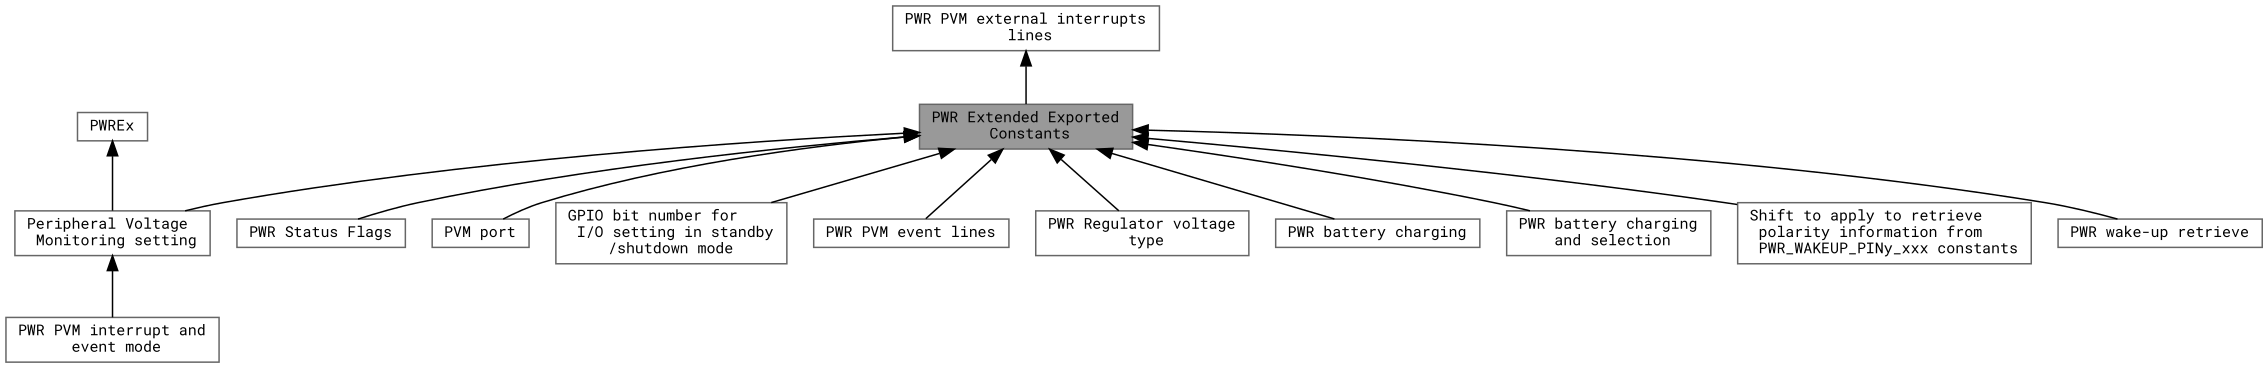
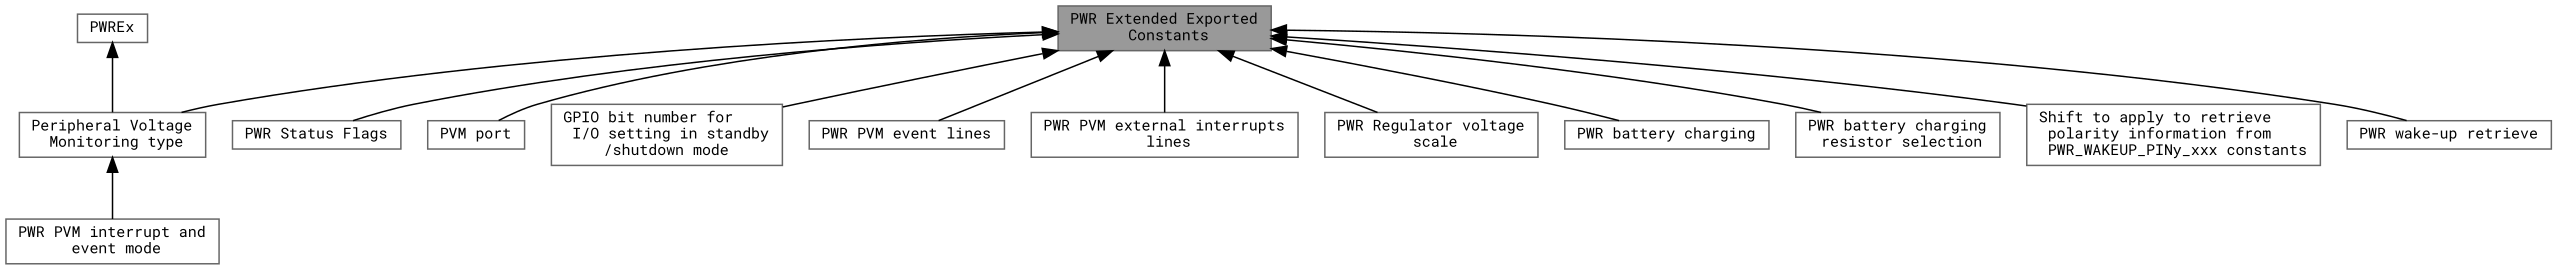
edge "PWR Extended Exported Constants" -> "PWR PVM external interrupts lines": reversed
node "Peripheral Voltage Monitoring setting": label "Peripheral Voltage Monitoring setting" -> "Peripheral Voltage Monitoring type"
node "PWR Regulator voltage type": label "PWR Regulator voltage type" -> "PWR Regulator voltage scale"
node "PWR battery charging and selection": label "PWR battery charging and selection" -> "PWR battery charging resistor selection"
